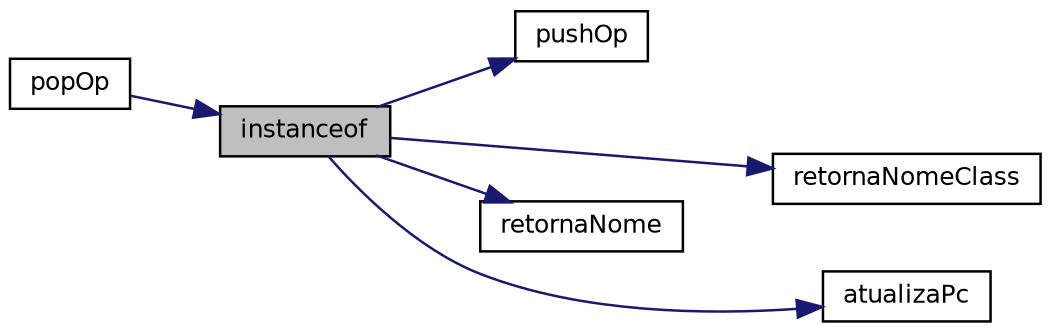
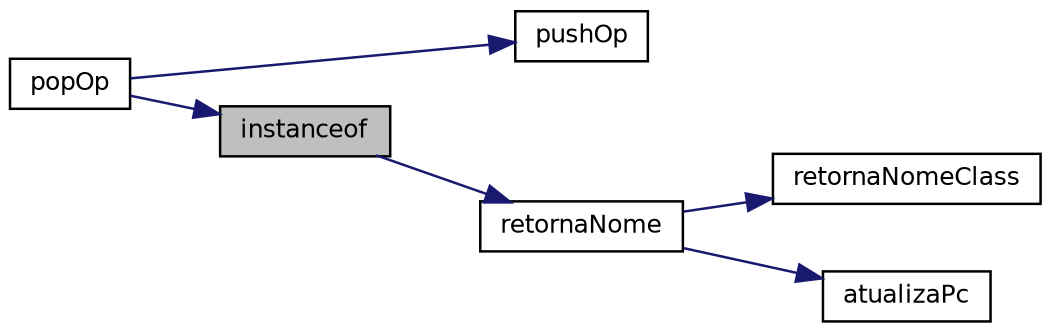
edge "instanceof" -> "pushOp": now "popOp" -> "pushOp"
edge "instanceof" -> "retornaNomeClass": now "retornaNome" -> "retornaNomeClass"
edge "instanceof" -> "atualizaPc": now "retornaNome" -> "atualizaPc"
